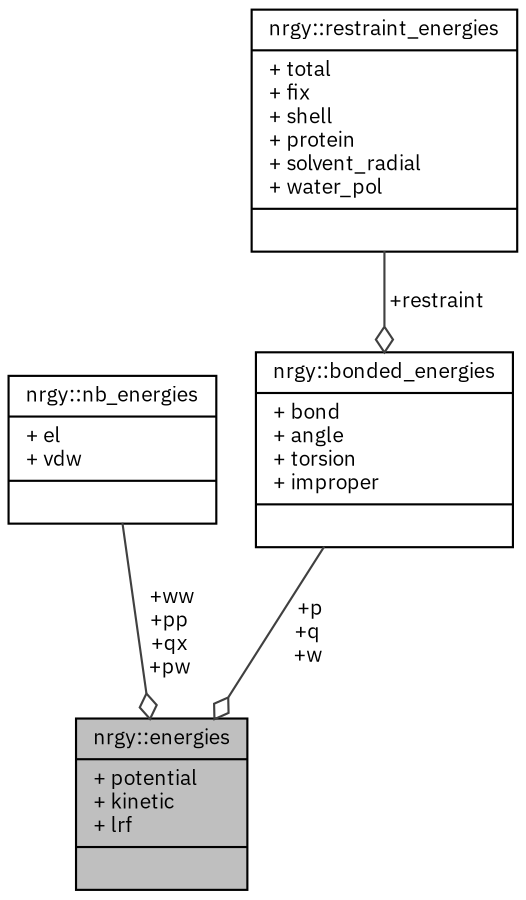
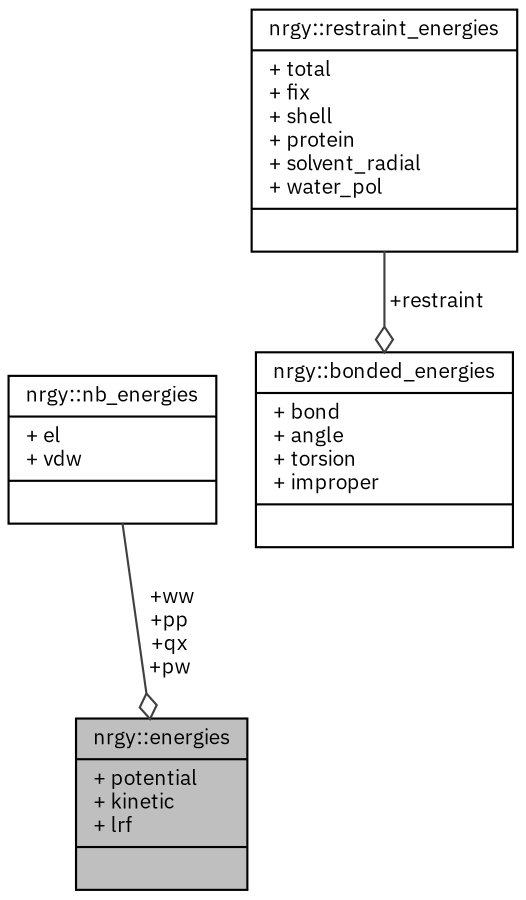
edge "nrgy::bonded_energies" -> "nrgy::energies": removed, label "+p +q +w"
